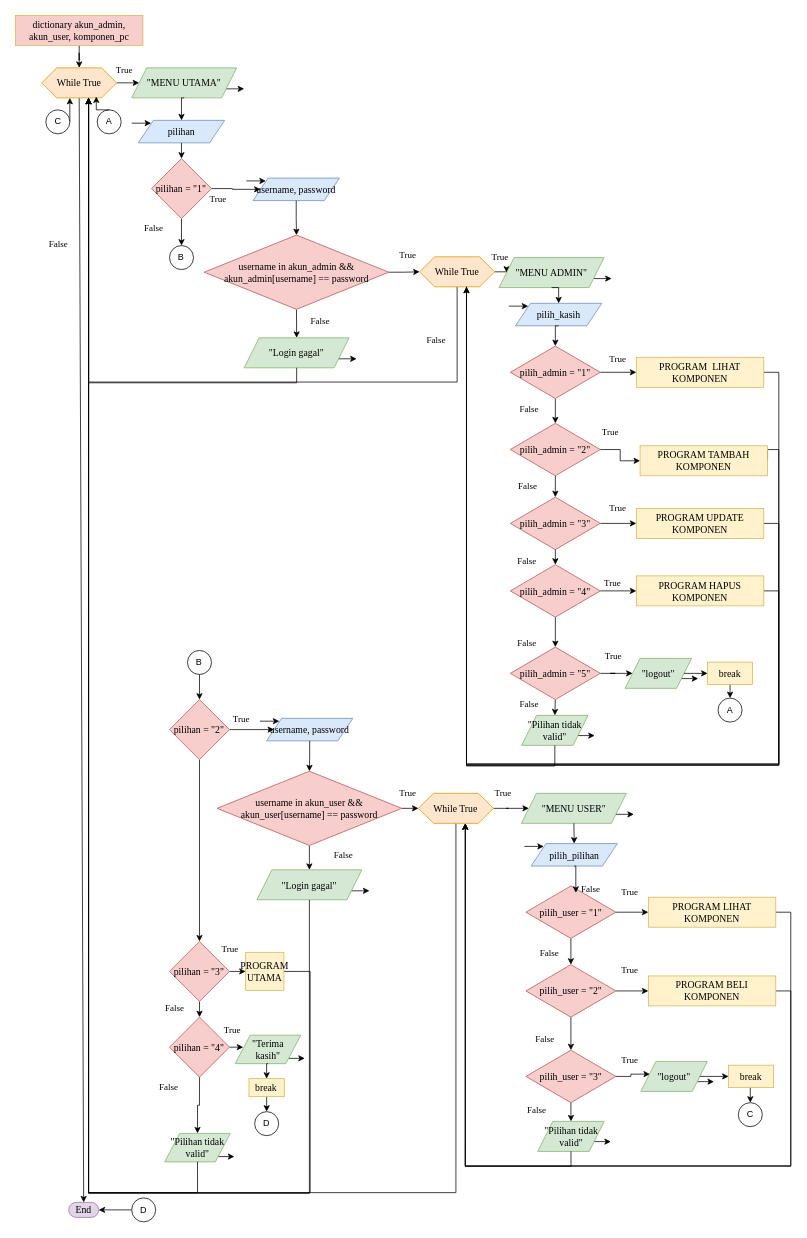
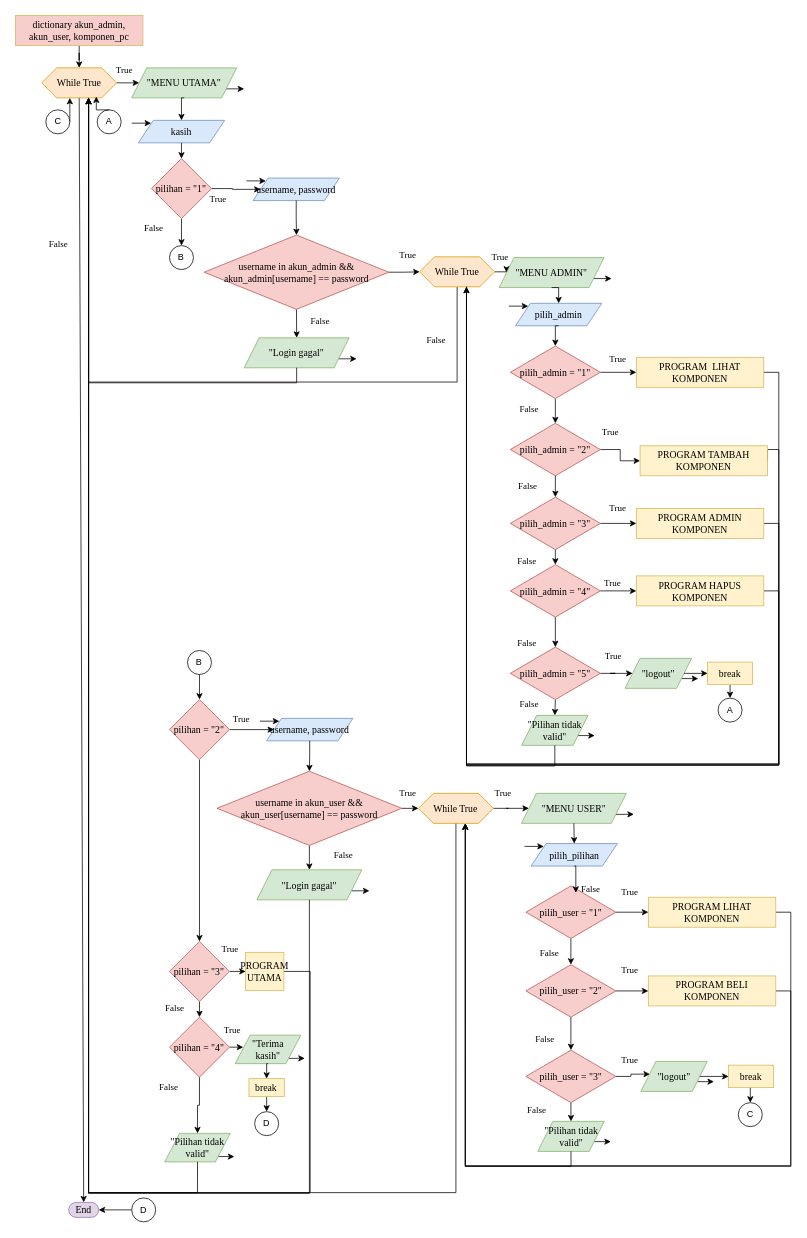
node "pilihan": label "pilihan" -> "kasih"
node "pilih_kasih": label "pilih_kasih" -> "pilih_admin"
node "PROGRAM UPDATE KOMPONEN": label "PROGRAM UPDATE KOMPONEN" -> "PROGRAM ADMIN KOMPONEN"
